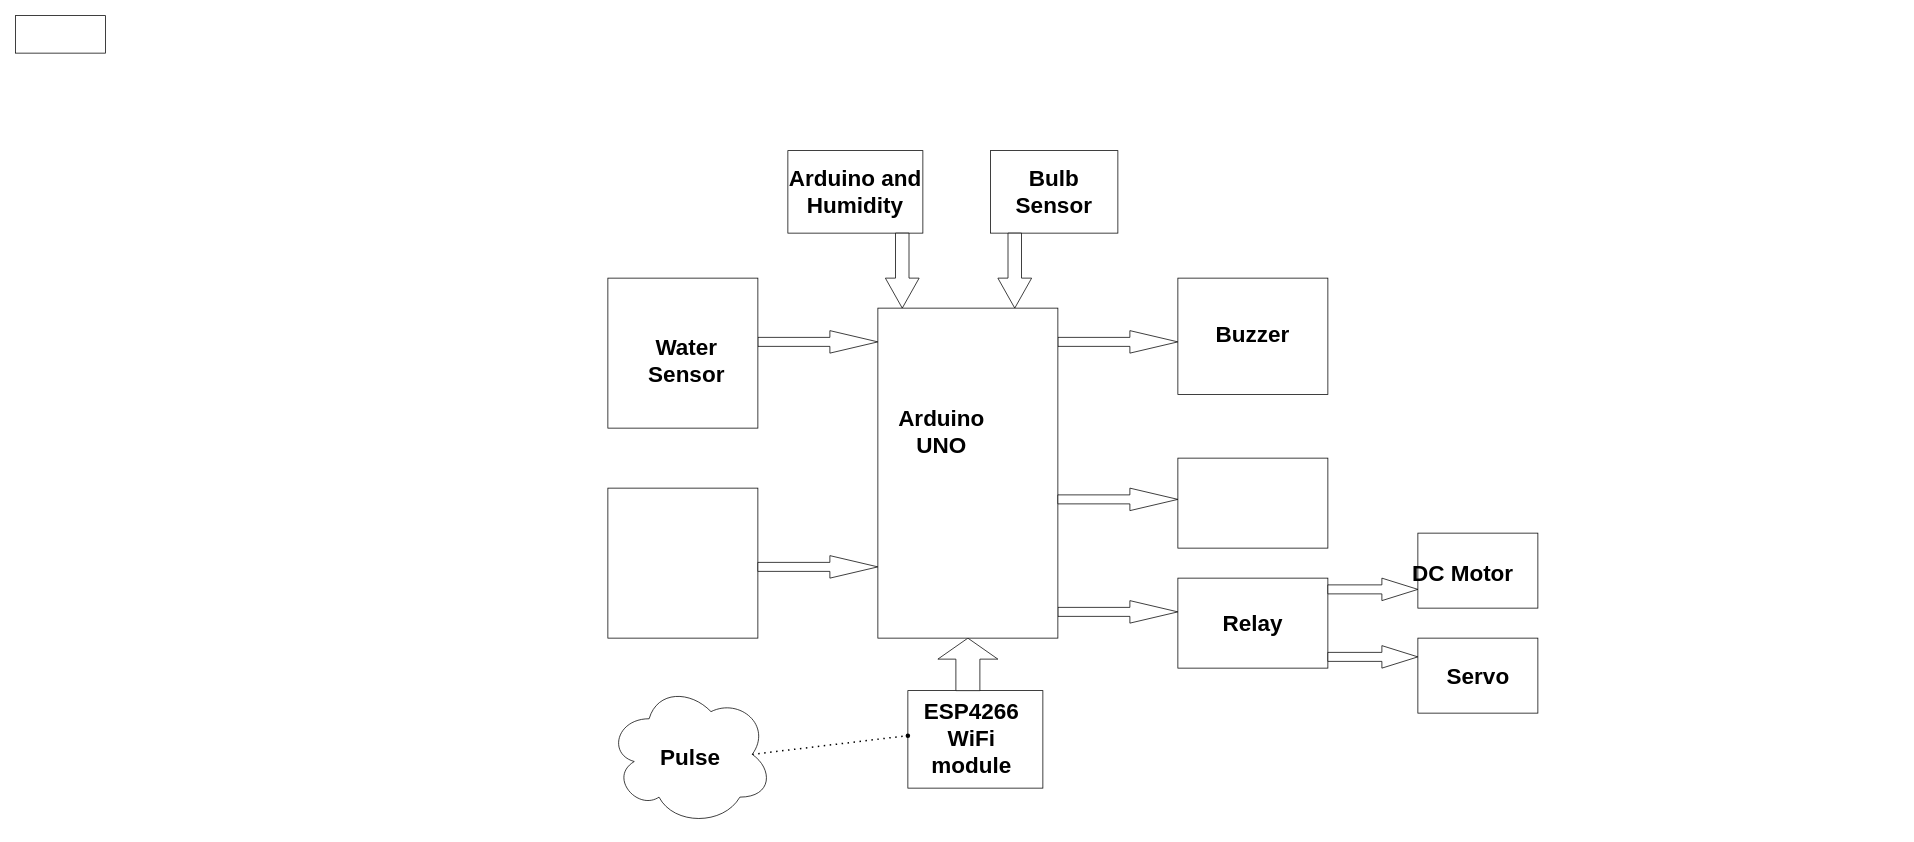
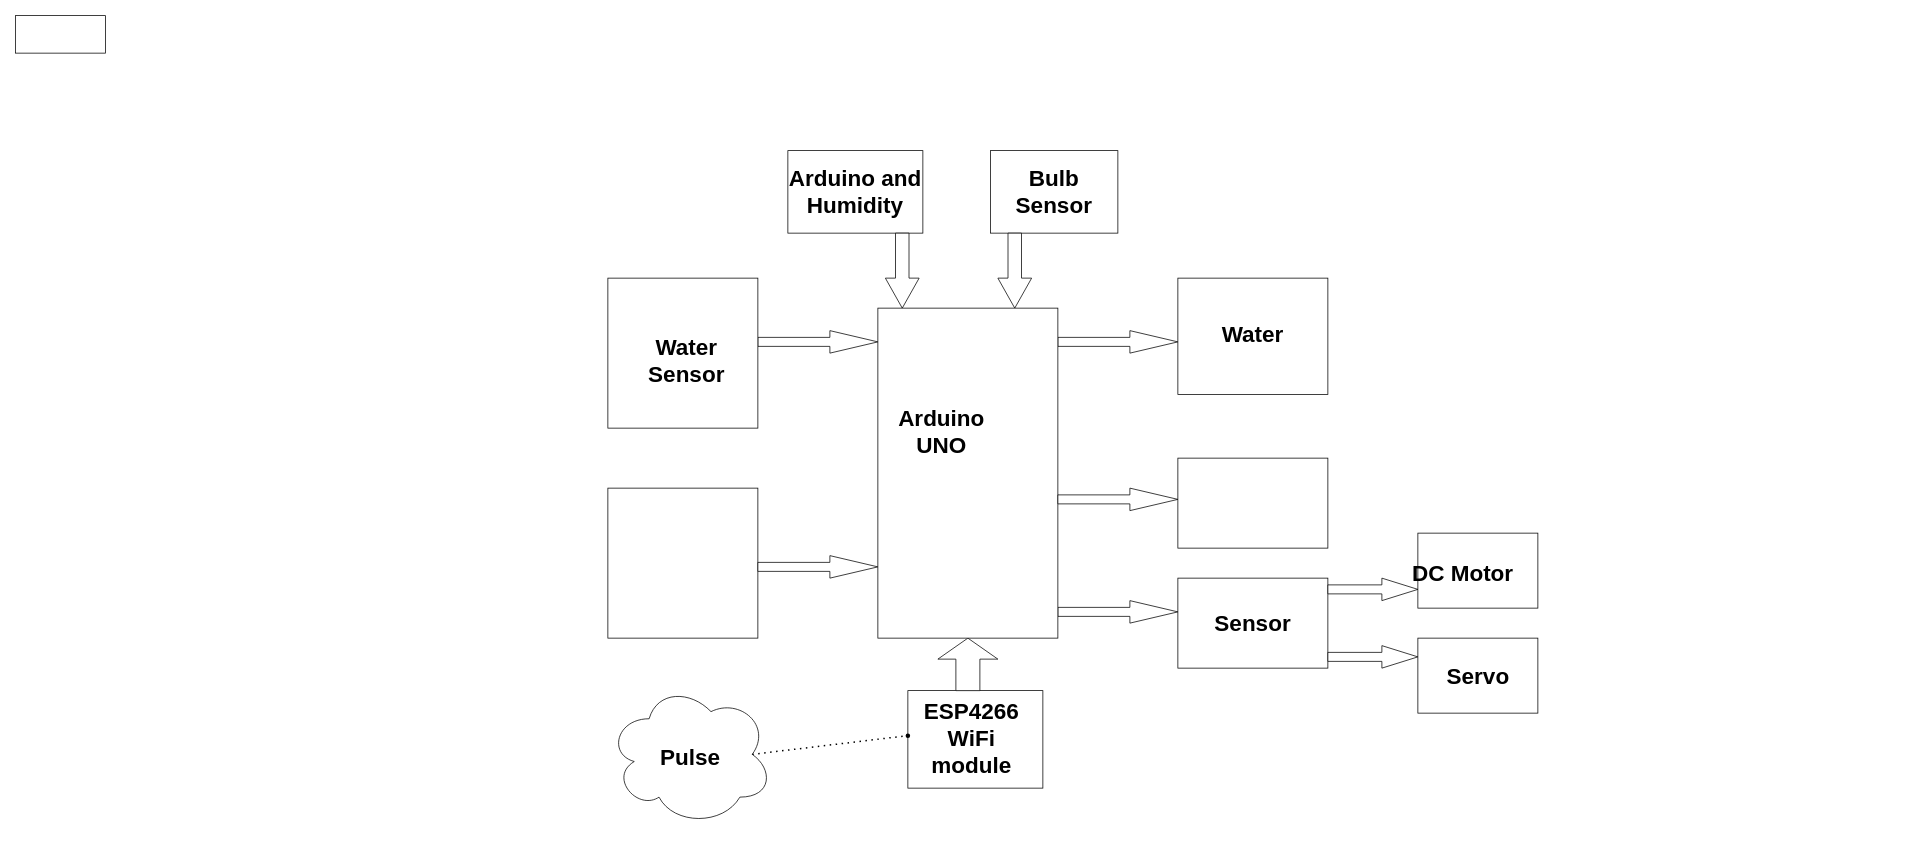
node "Buzzer": label "Buzzer" -> "Water"
node "Relay": label "Relay" -> "Sensor"
